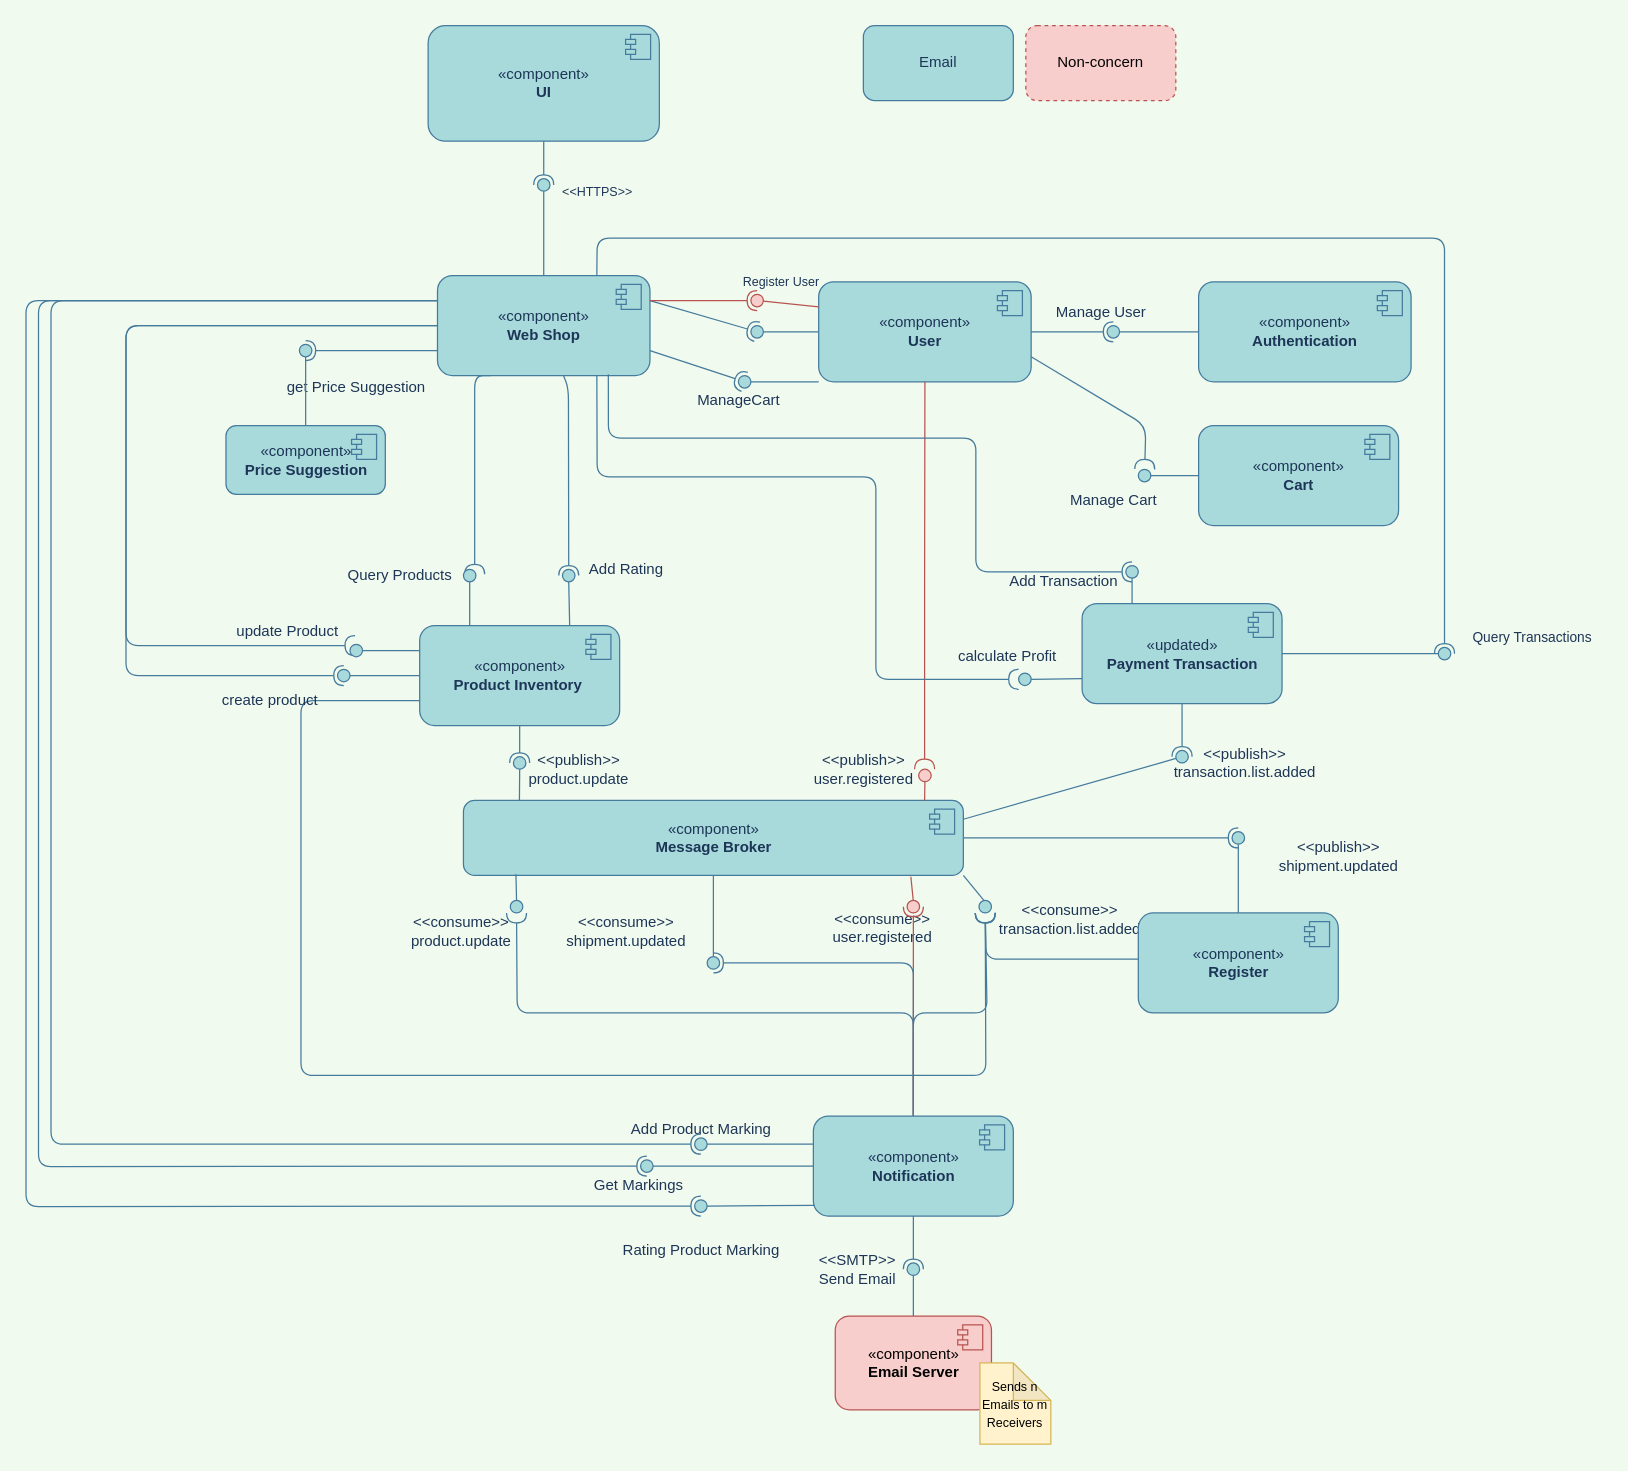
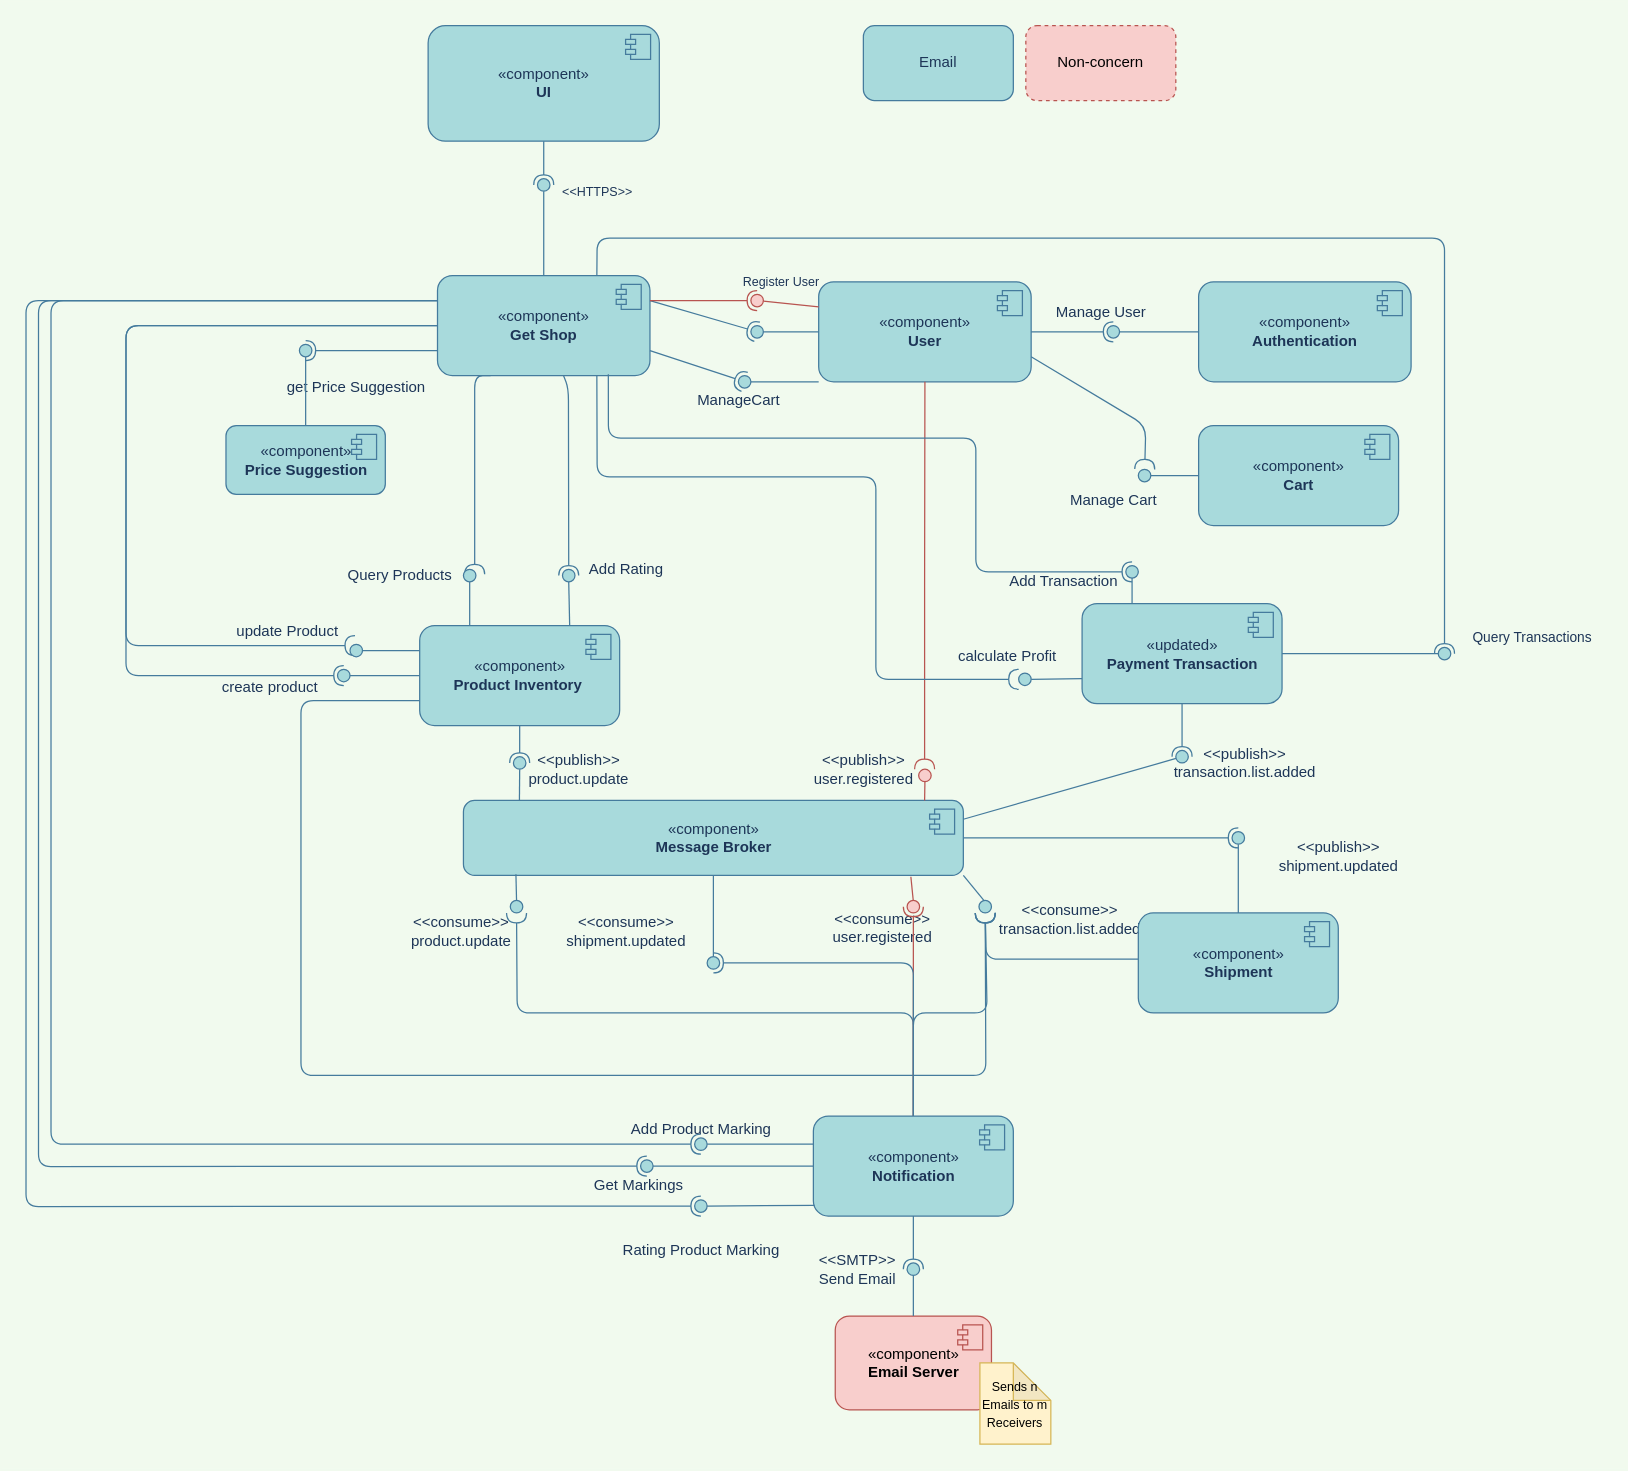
node "«component» Web Shop": label "«component» Web Shop" -> "«component» Get Shop"
node "create product": moved (269, 701) -> (269, 688)
node "«component» Register": label "«component» Register" -> "«component» Shipment"
